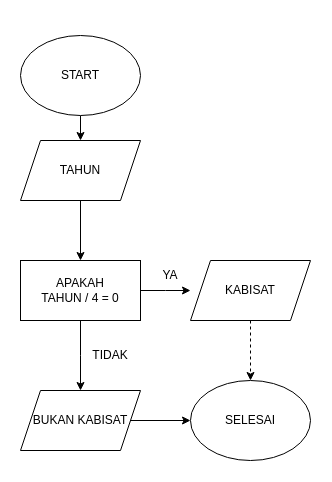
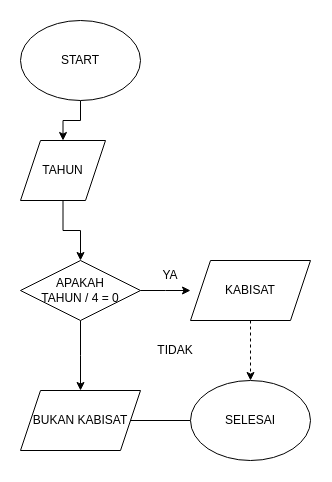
node "START": moved (81, 76) -> (81, 61)
node "TAHUN": size 120x60 -> 85x60
node "APAKAH TAHUN / 4 = 0": shape rectangle -> diamond
node "TIDAK": moved (111, 356) -> (176, 351)
edge "BUKAN KABISAT" -> "SELESAI": arrowhead classic -> none
